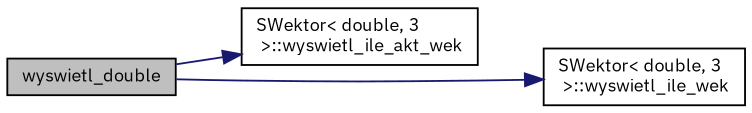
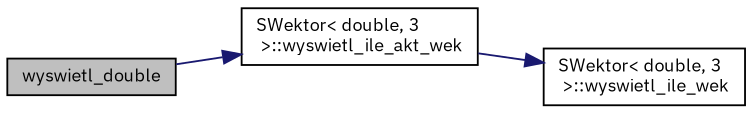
edge "wyswietl_double" -> "SWektor< double, 3 >::wyswietl_ile_wek": now "SWektor< double, 3 >::wyswietl_ile_akt_wek" -> "SWektor< double, 3 >::wyswietl_ile_wek"
